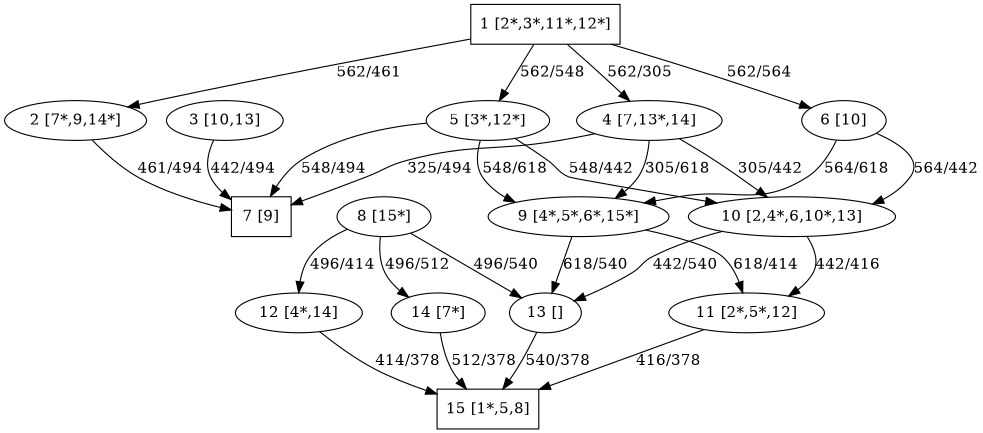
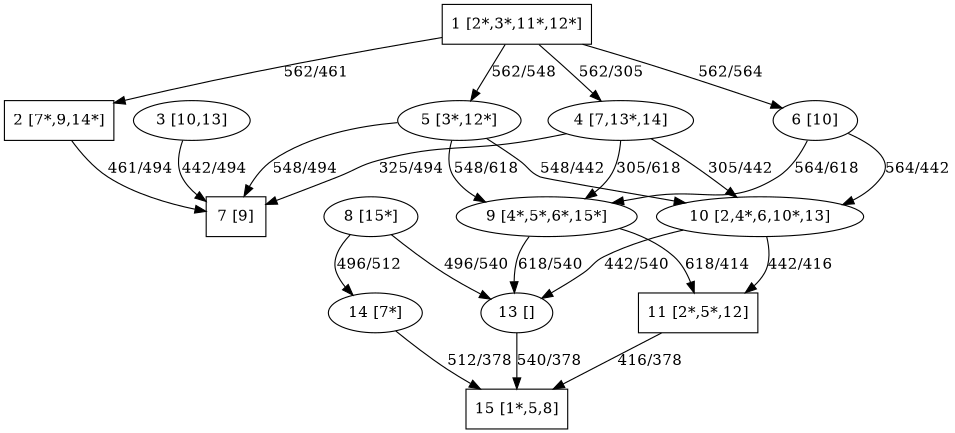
node "2 [7*,9,14*]": shape ellipse -> box
node "12 [4*,14]": removed
node "11 [2*,5*,12]": shape ellipse -> box
